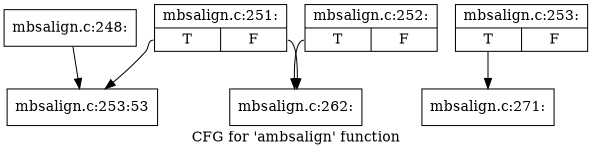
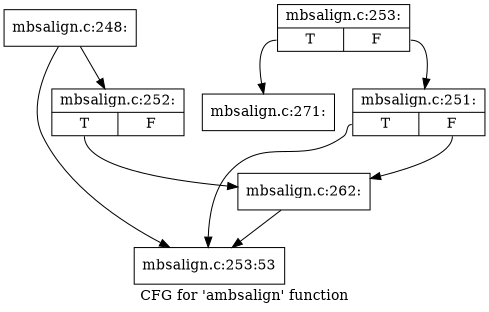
edge "mbsalign.c:253:" -> "mbsalign.c:251:": added
edge "mbsalign.c:248:" -> "mbsalign.c:252:": added
edge "mbsalign.c:262:" -> "mbsalign.c:253:53": added
